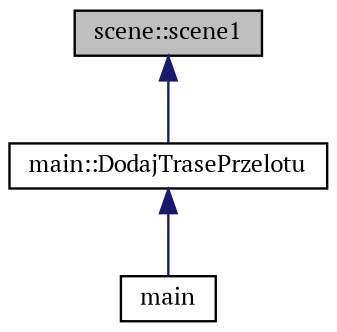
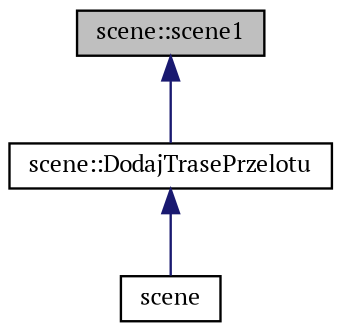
node "main::DodajTrasePrzelotu": label "main::DodajTrasePrzelotu" -> "scene::DodajTrasePrzelotu"
node "main": label "main" -> "scene"
